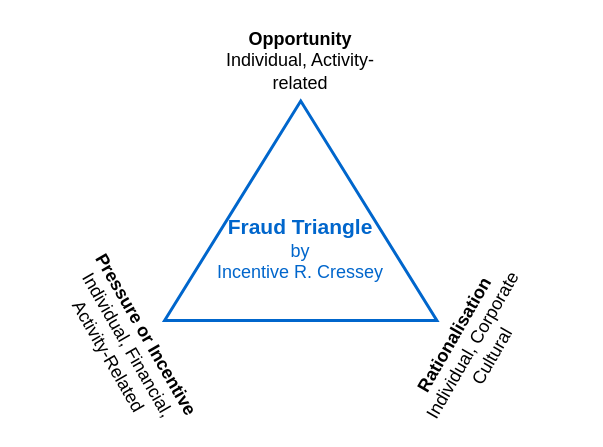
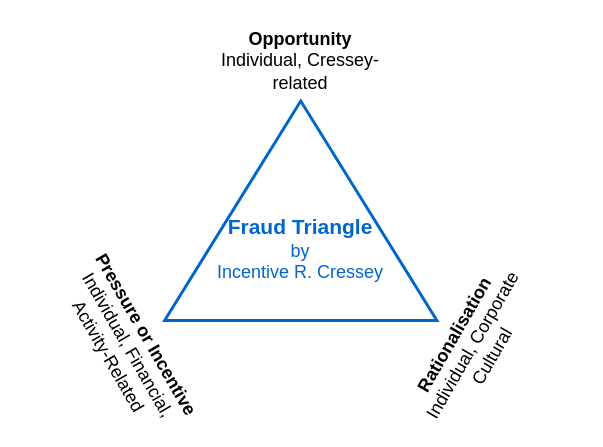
node "Opportunity Individual, Activity-related": label "Opportunity Individual, Activity-related" -> "Opportunity Individual, Cressey-related"
